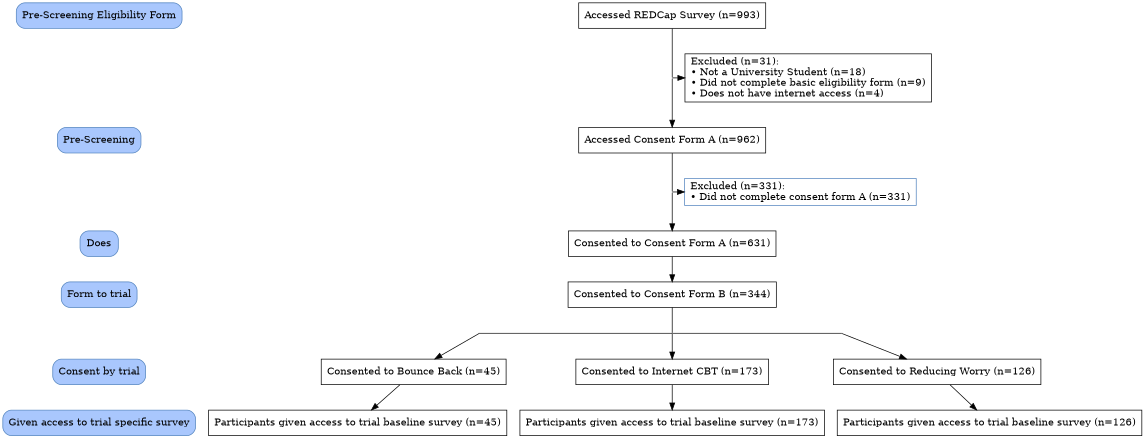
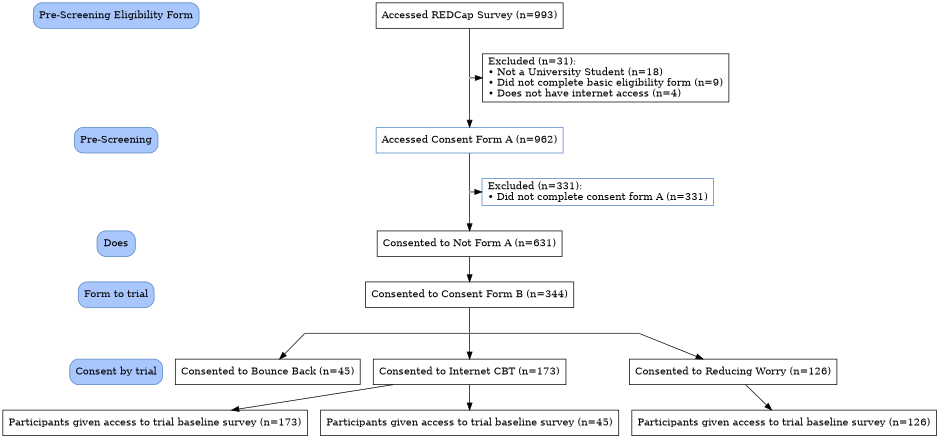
node "Accessed Consent Form A (n=962)": color black -> #4f81bd
node "Consented to Consent Form A (n=631)": label "Consented to Consent Form A (n=631)" -> "Consented to Not Form A (n=631)"
edge "Consented to Bounce Back (n=45)" -> "Participants given access to trial baseline survey (n=45)": now "Consented to Internet CBT (n=173)" -> "Participants given access to trial baseline survey (n=45)"
node "Given access to trial specific survey": removed
